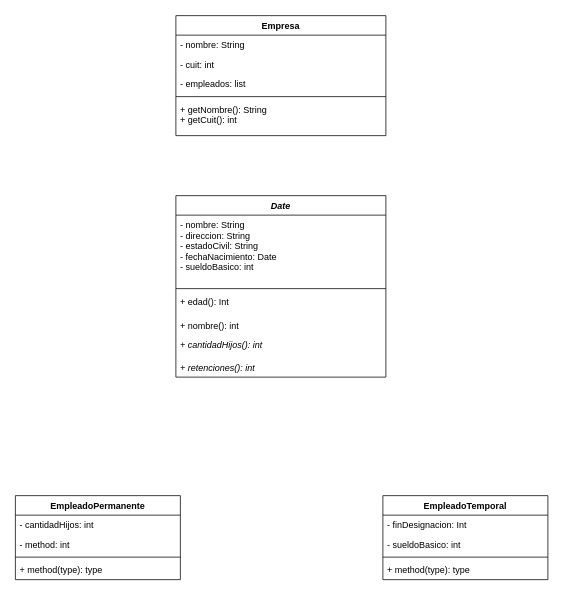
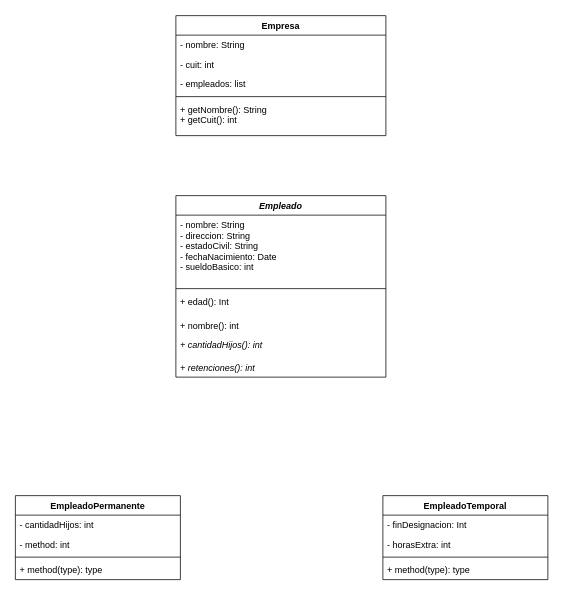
node "Date": label "Date" -> "Empleado"
node "- sueldoBasico: int": label "- sueldoBasico: int" -> "- horasExtra: int"
